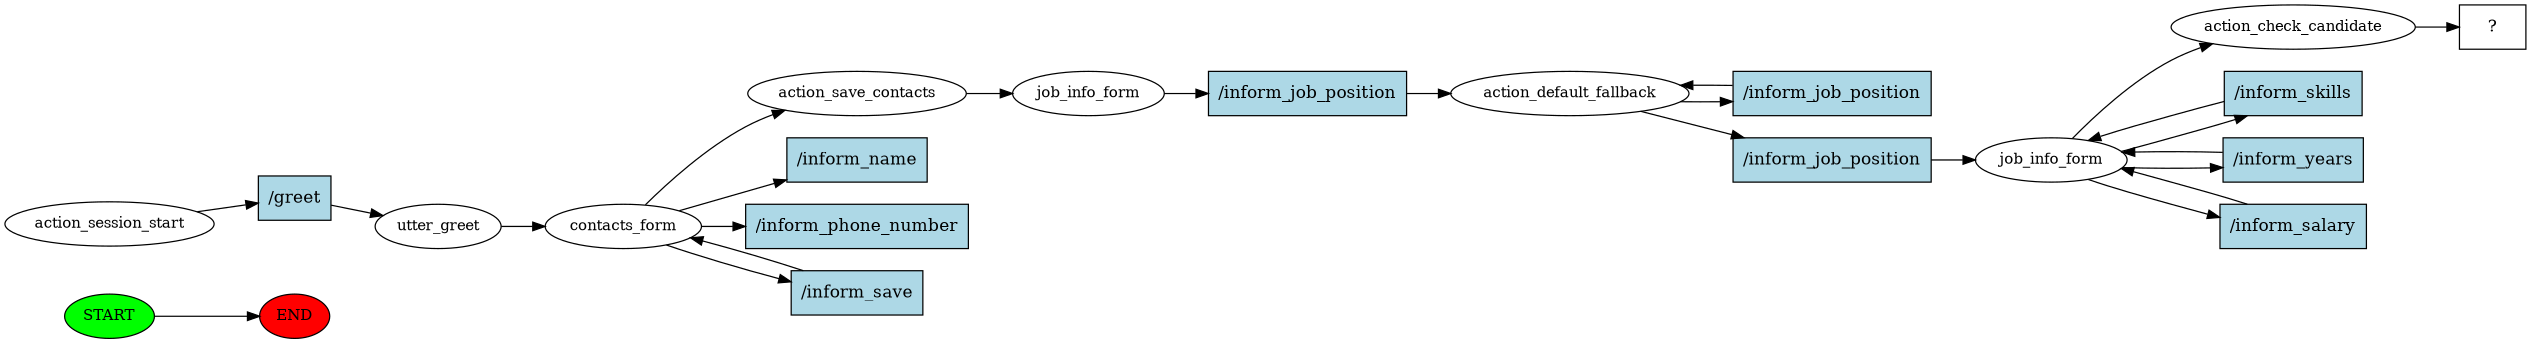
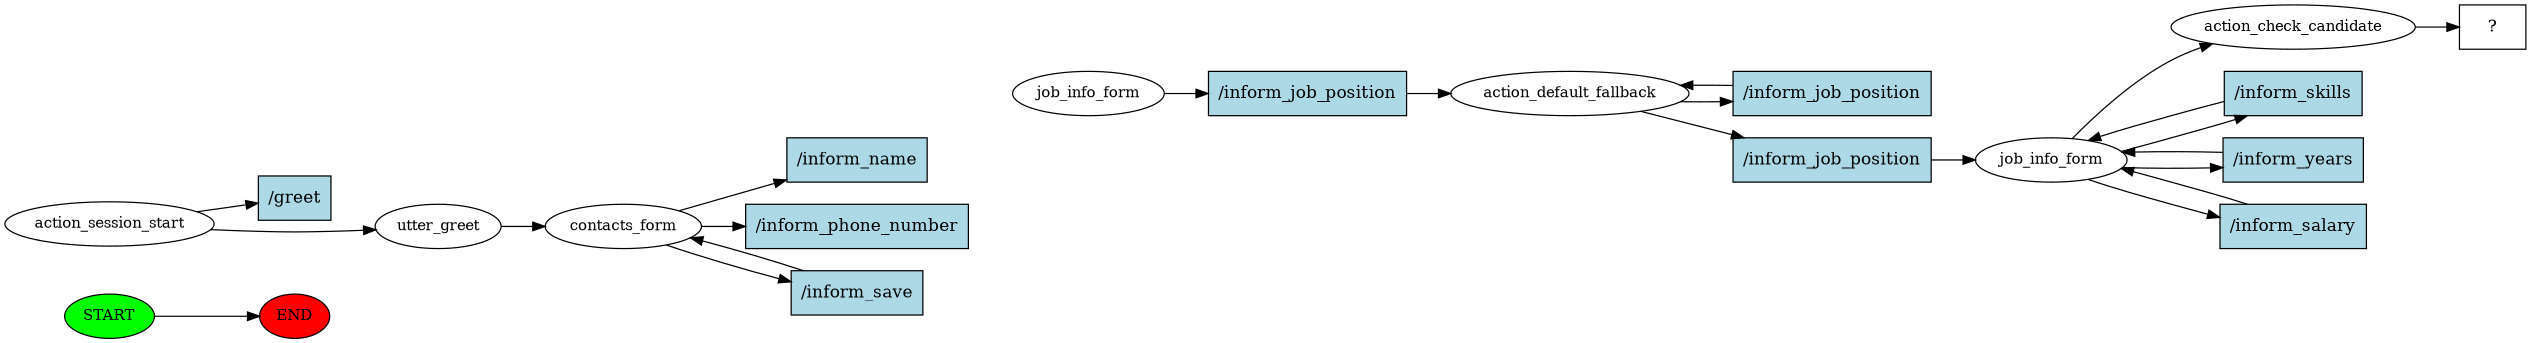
node "action_save_contacts": removed
edge "/greet" -> "utter_greet": now "action_session_start" -> "utter_greet"
